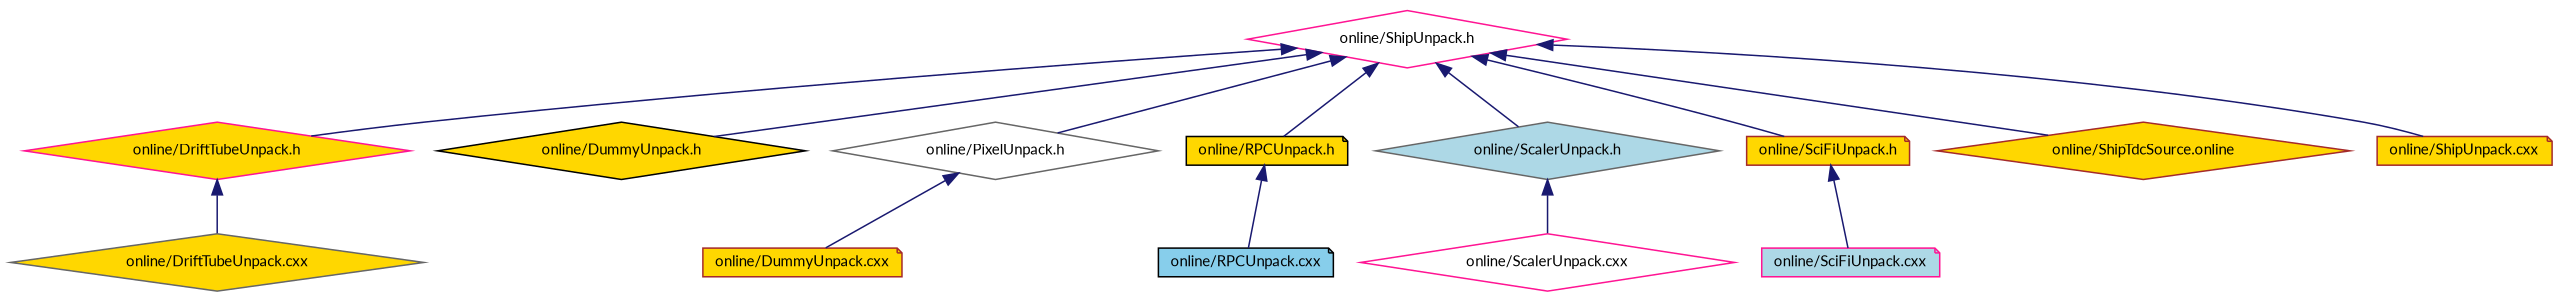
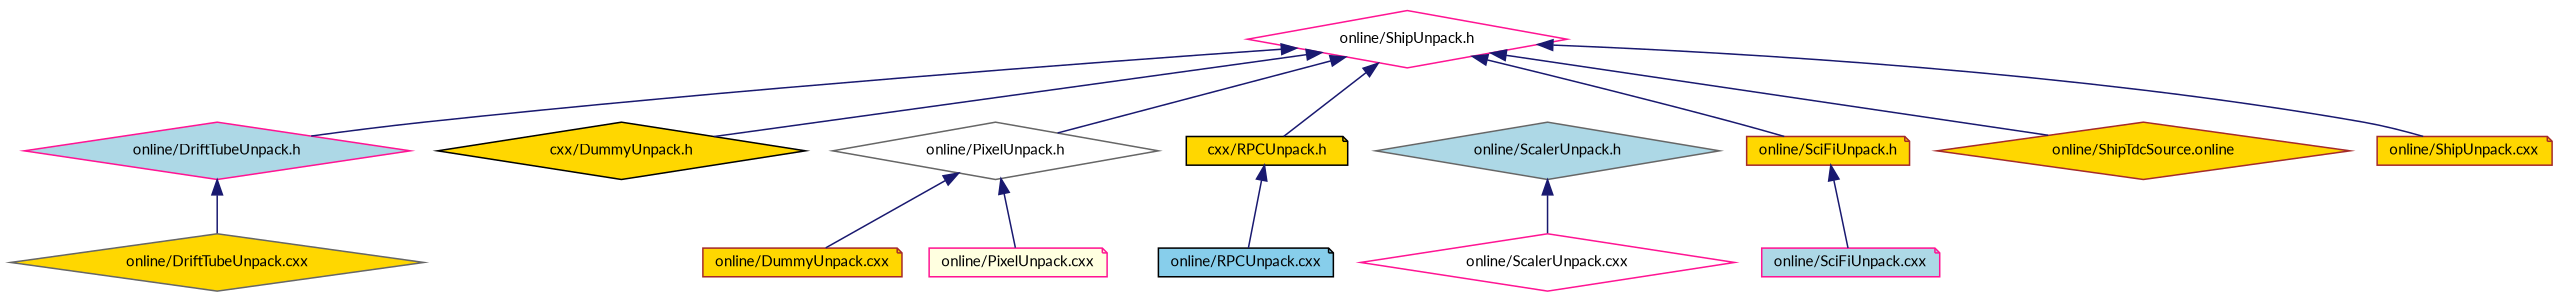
edge "online/ScalerUnpack.h" -> "online/ShipUnpack.h": removed
node "online/DriftTubeUnpack.h": fillcolor gold -> lightblue
node "online/DummyUnpack.h": label "online/DummyUnpack.h" -> "cxx/DummyUnpack.h"
node "online/RPCUnpack.h": label "online/RPCUnpack.h" -> "cxx/RPCUnpack.h"
node "online/PixelUnpack.cxx": added
